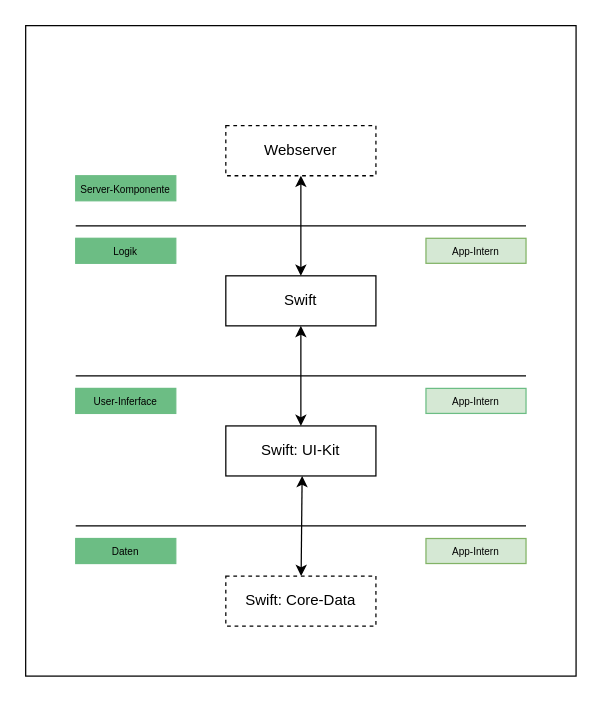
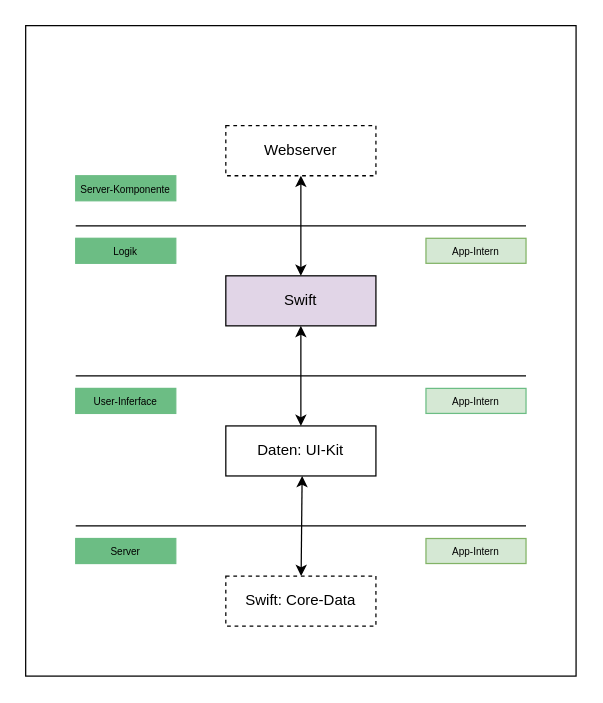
node "Swift": fillcolor #ffffff -> #e1d5e7
node "Swift: UI-Kit": label "Swift: UI-Kit" -> "Daten: UI-Kit"
node "Daten": label "Daten" -> "Server"
